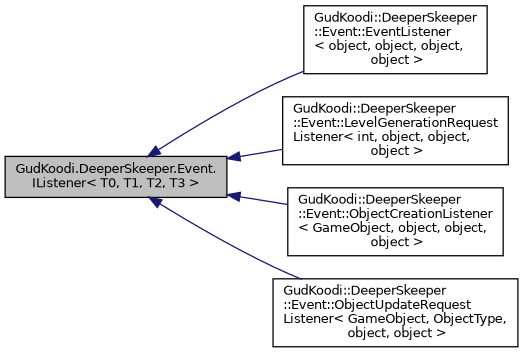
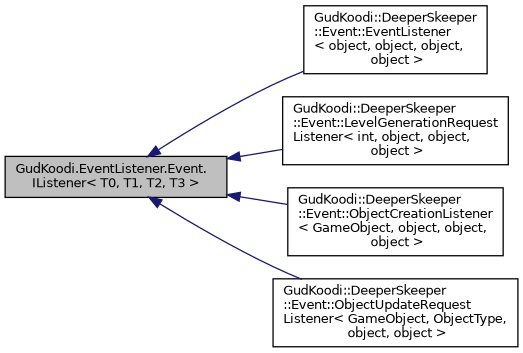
node "GudKoodi.DeeperSkeeper.Event. IListener< T0, T1, T2, T3 >": label "GudKoodi.DeeperSkeeper.Event. IListener< T0, T1, T2, T3 >" -> "GudKoodi.EventListener.Event. IListener< T0, T1, T2, T3 >"
